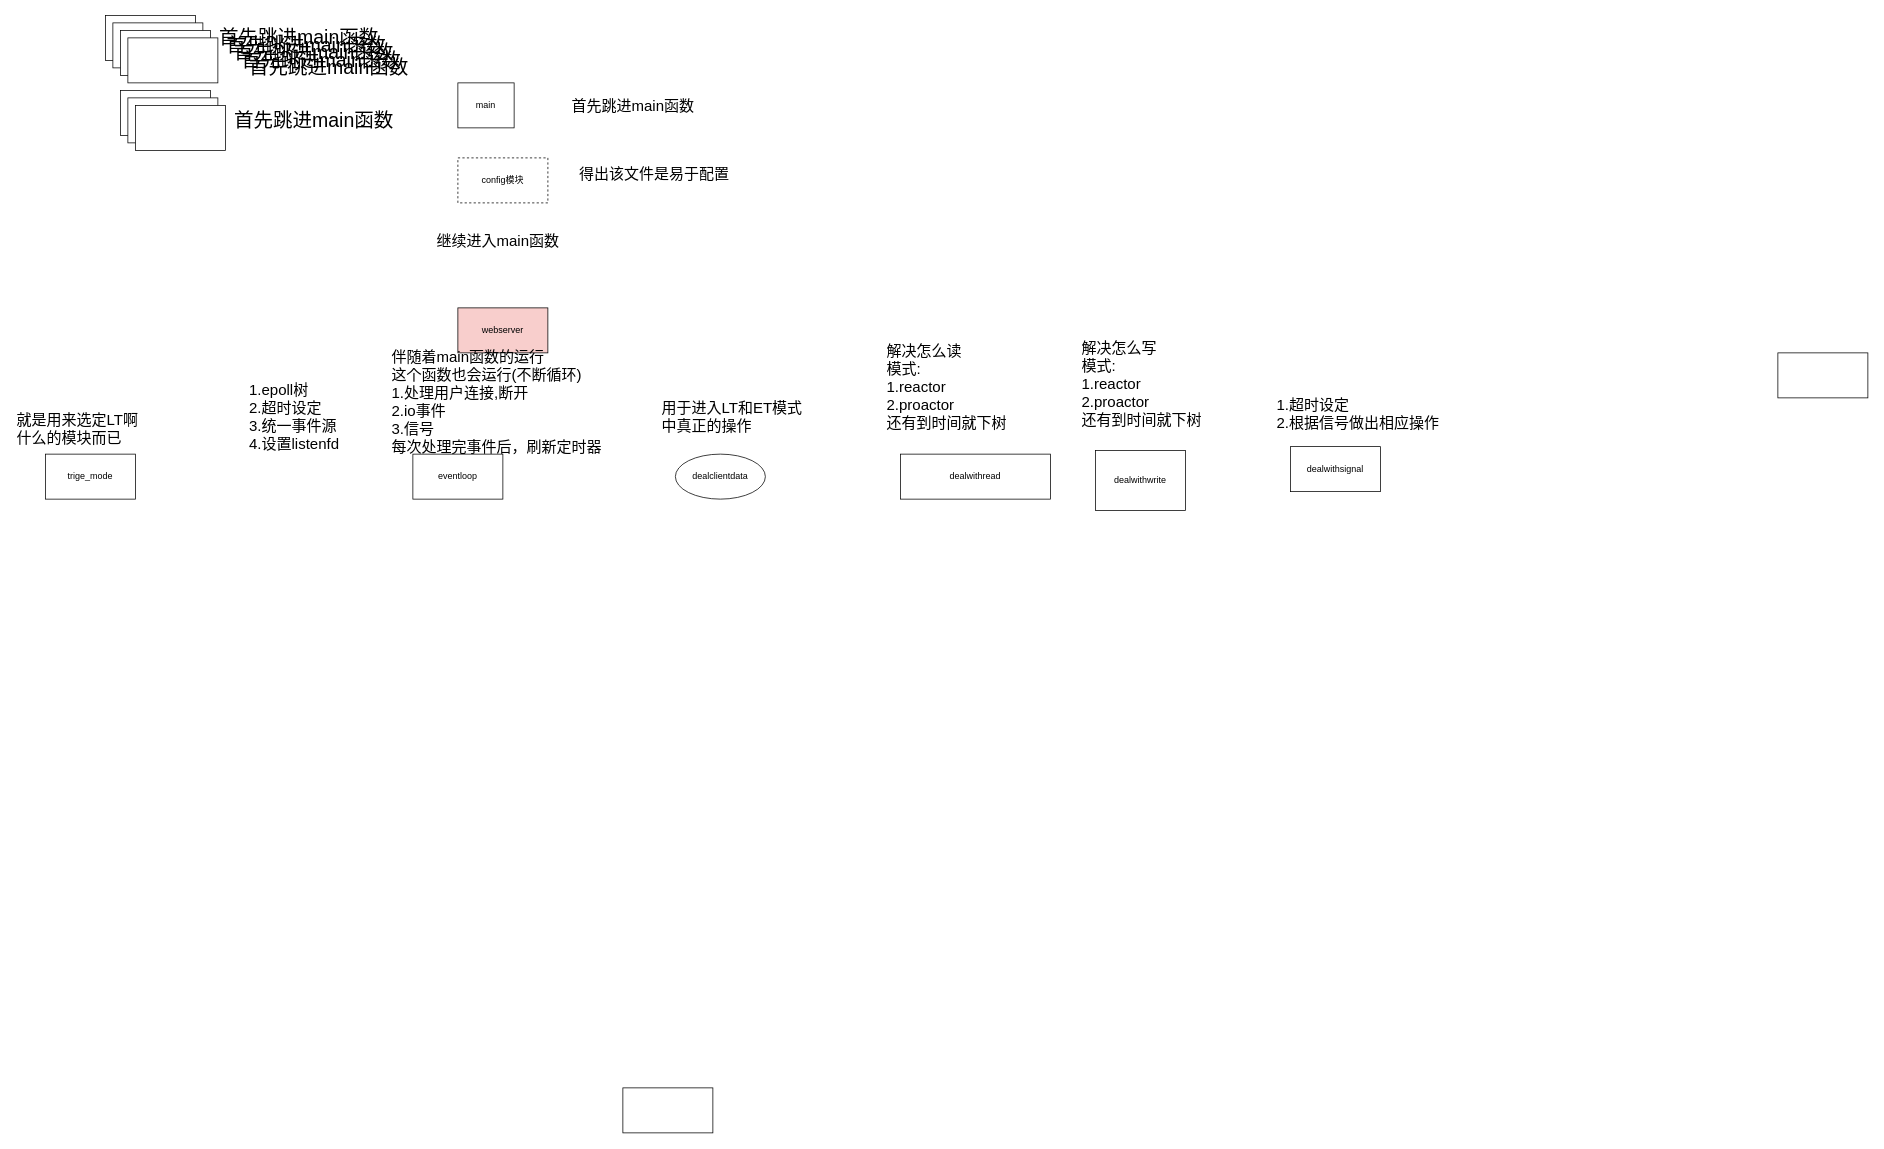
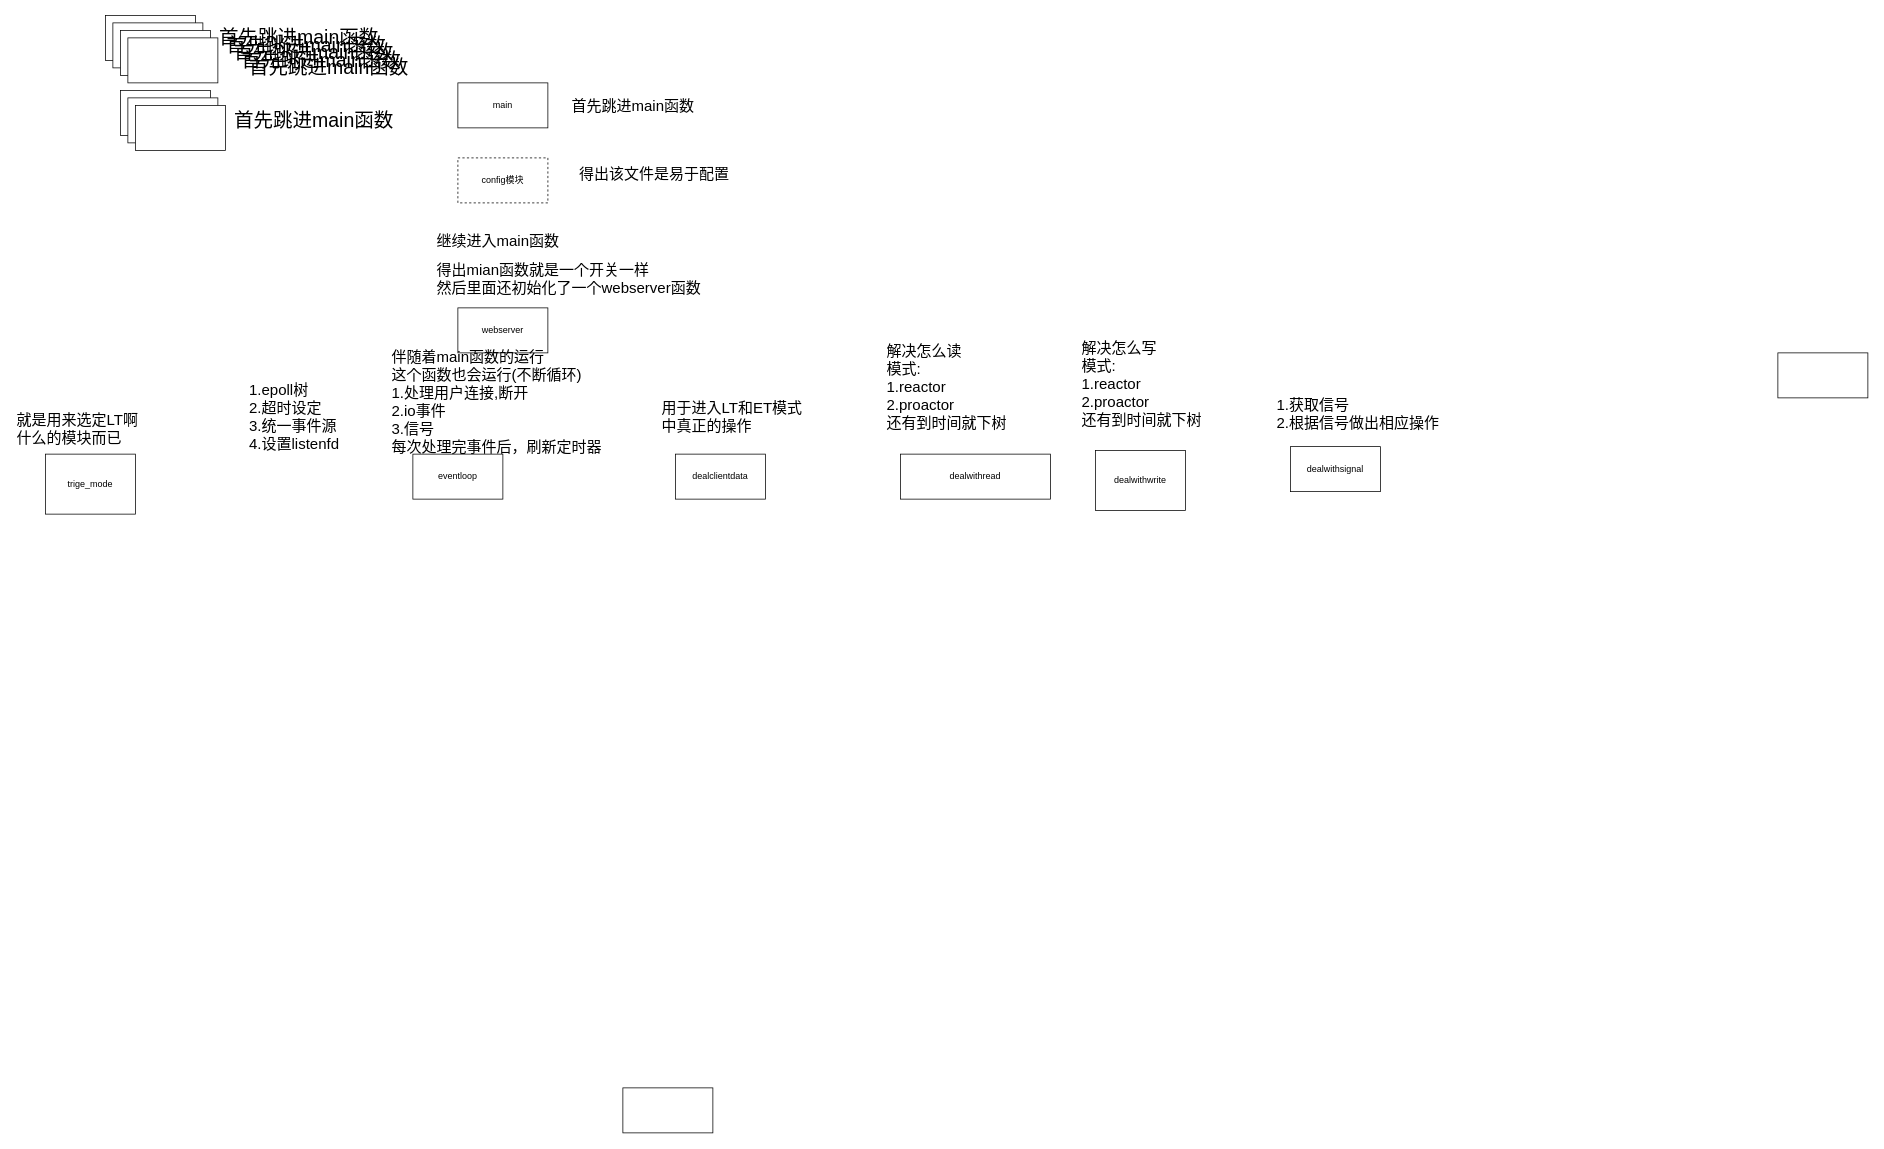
node "main": size 56x45 -> 90x45
node "得出mian函数就是一个开关一样 然后里面还初始化了一个webserver函数": added
node "webserver": fillcolor #f8cecc -> #ffffff
node "1.超时设定 2.根据信号做出相应操作": label "1.超时设定 2.根据信号做出相应操作" -> "1.获取信号 2.根据信号做出相应操作"
node "trige_mode": size 90x45 -> 90x60
node "dealclientdata": shape ellipse -> rectangle
